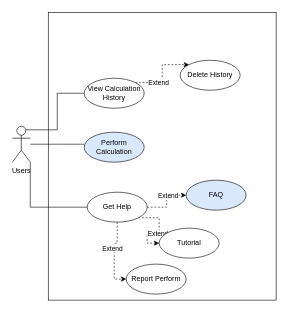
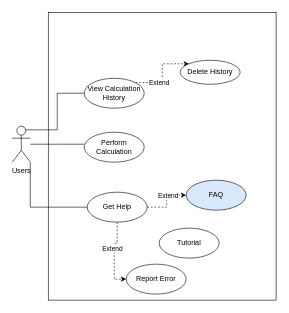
node "Delete History": size 60x30 -> 60x24
node "Perform Calculation": fillcolor #dae8fc -> #ffffff
edge "Get Help" -> "Tutorial": removed, label "Extend"
node "Report Perform": label "Report Perform" -> "Report Error"
